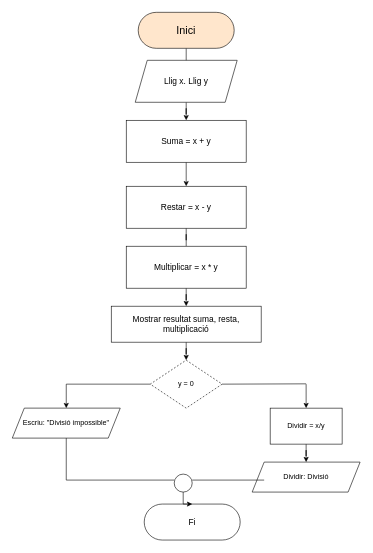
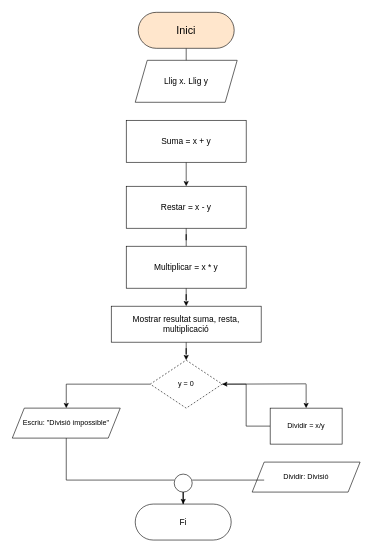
edge "Llig x. Llig y" -> "Suma = x + y": removed
edge "Dividir = x/y" -> "Dividir: Divisió": now "Dividir = x/y" -> "y = 0"
node "Fi": moved (192, 522) -> (183, 522)
